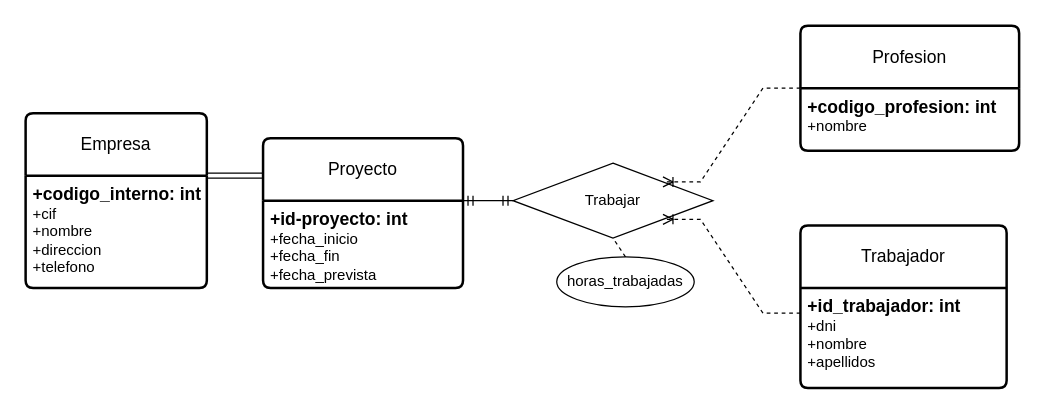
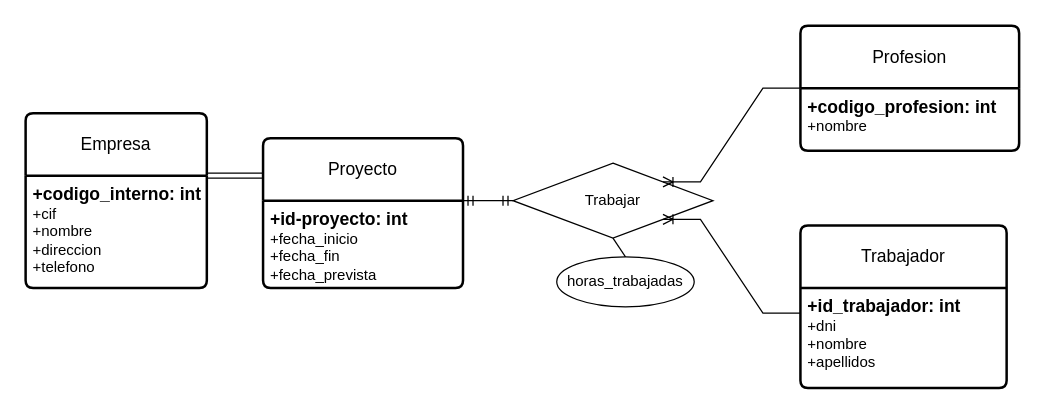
edge "+codigo_profesion: int +nombre" -> "Trabajar": style dashed -> solid
edge "Trabajar" -- "horas_trabajadas": style dashed -> solid
edge "+id_trabajador: int +dni +nombre +apellidos" -> "Trabajar": style dashed -> solid
